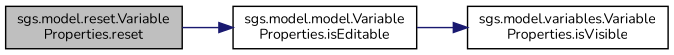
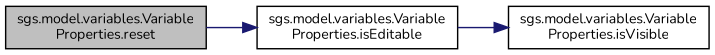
node "sgs.model.reset.Variable Properties.reset": label "sgs.model.reset.Variable Properties.reset" -> "sgs.model.variables.Variable Properties.reset"
node "sgs.model.model.Variable Properties.isEditable": label "sgs.model.model.Variable Properties.isEditable" -> "sgs.model.variables.Variable Properties.isEditable"
